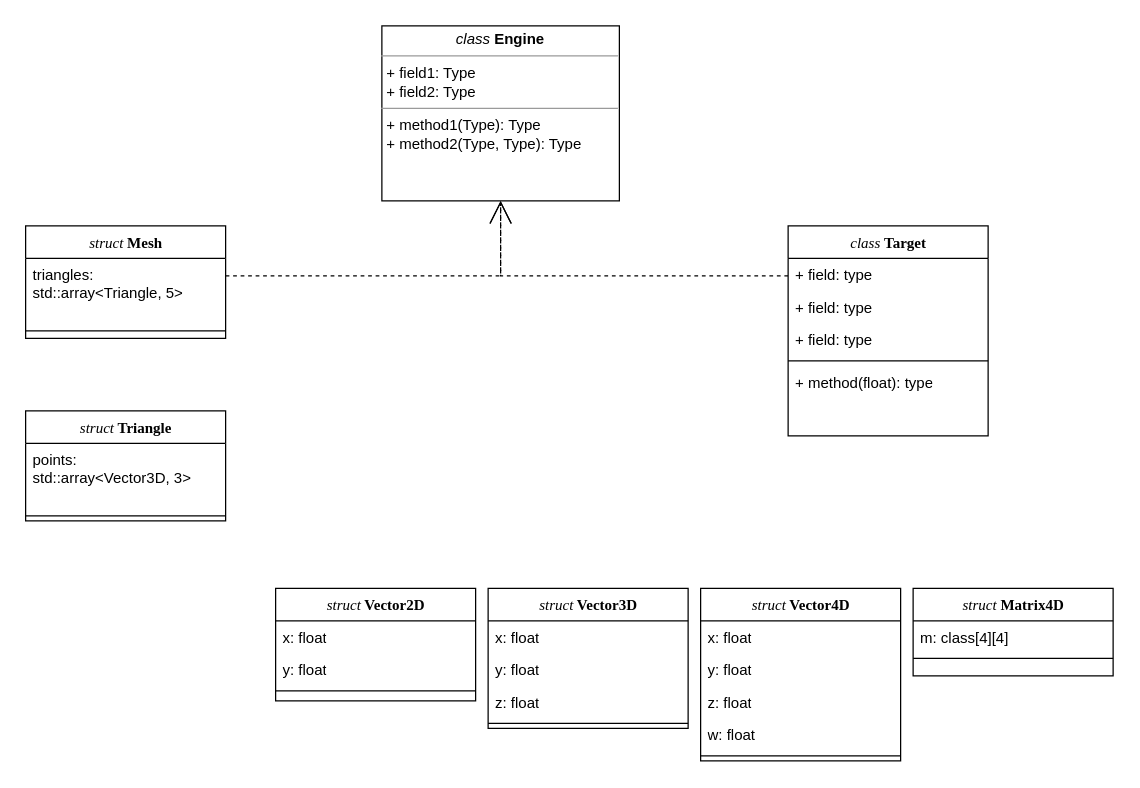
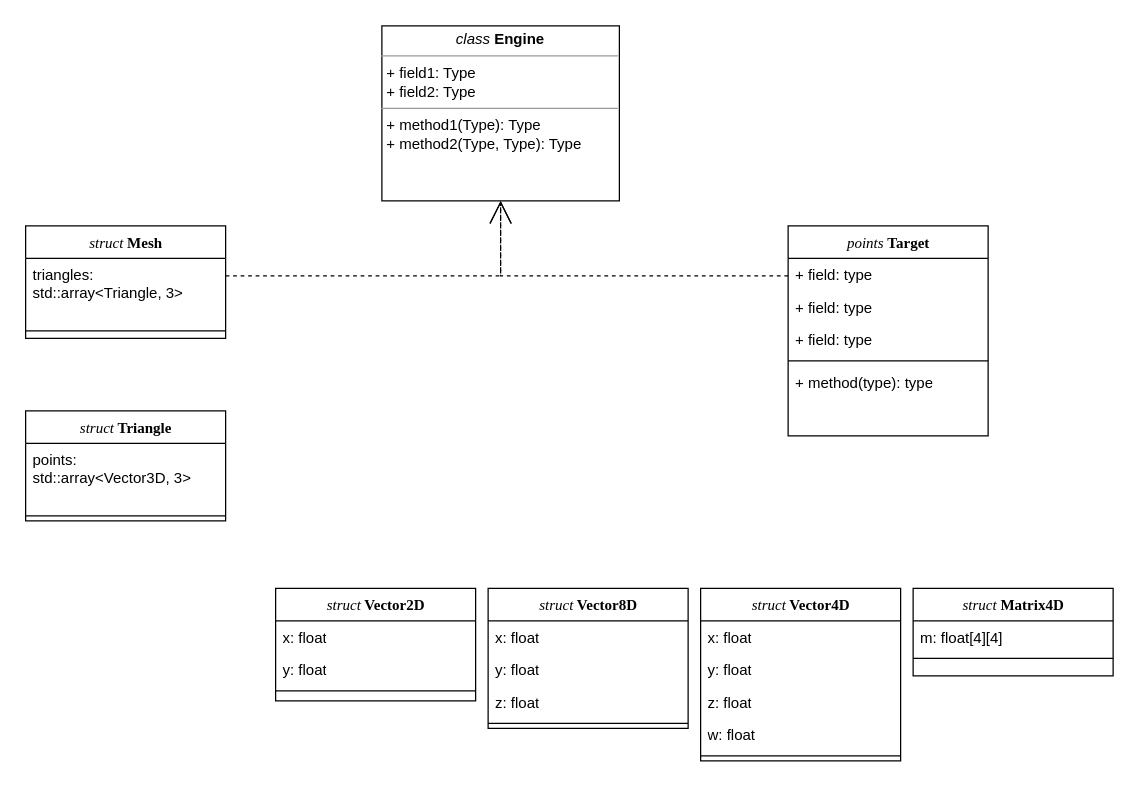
node "class Target": label "class Target" -> "points Target"
node "triangles: std::array<Triangle, 5>": label "triangles: std::array<Triangle, 5>" -> "triangles: std::array<Triangle, 3>"
node "+ method(float): type": label "+ method(float): type" -> "+ method(type): type"
node "struct Vector3D": label "struct Vector3D" -> "struct Vector8D"
node "m: class[4][4]": label "m: class[4][4]" -> "m: float[4][4]"
